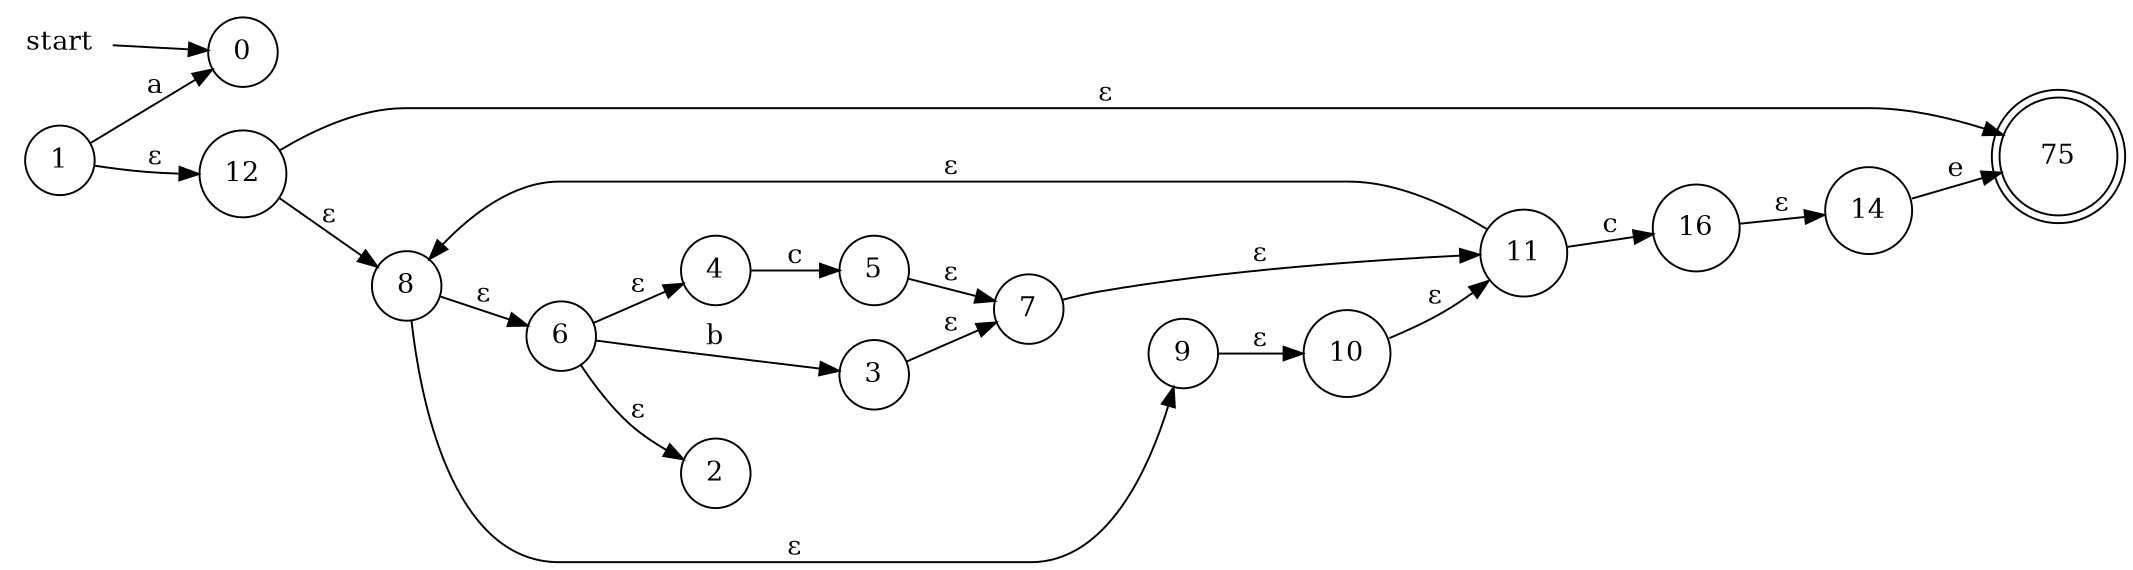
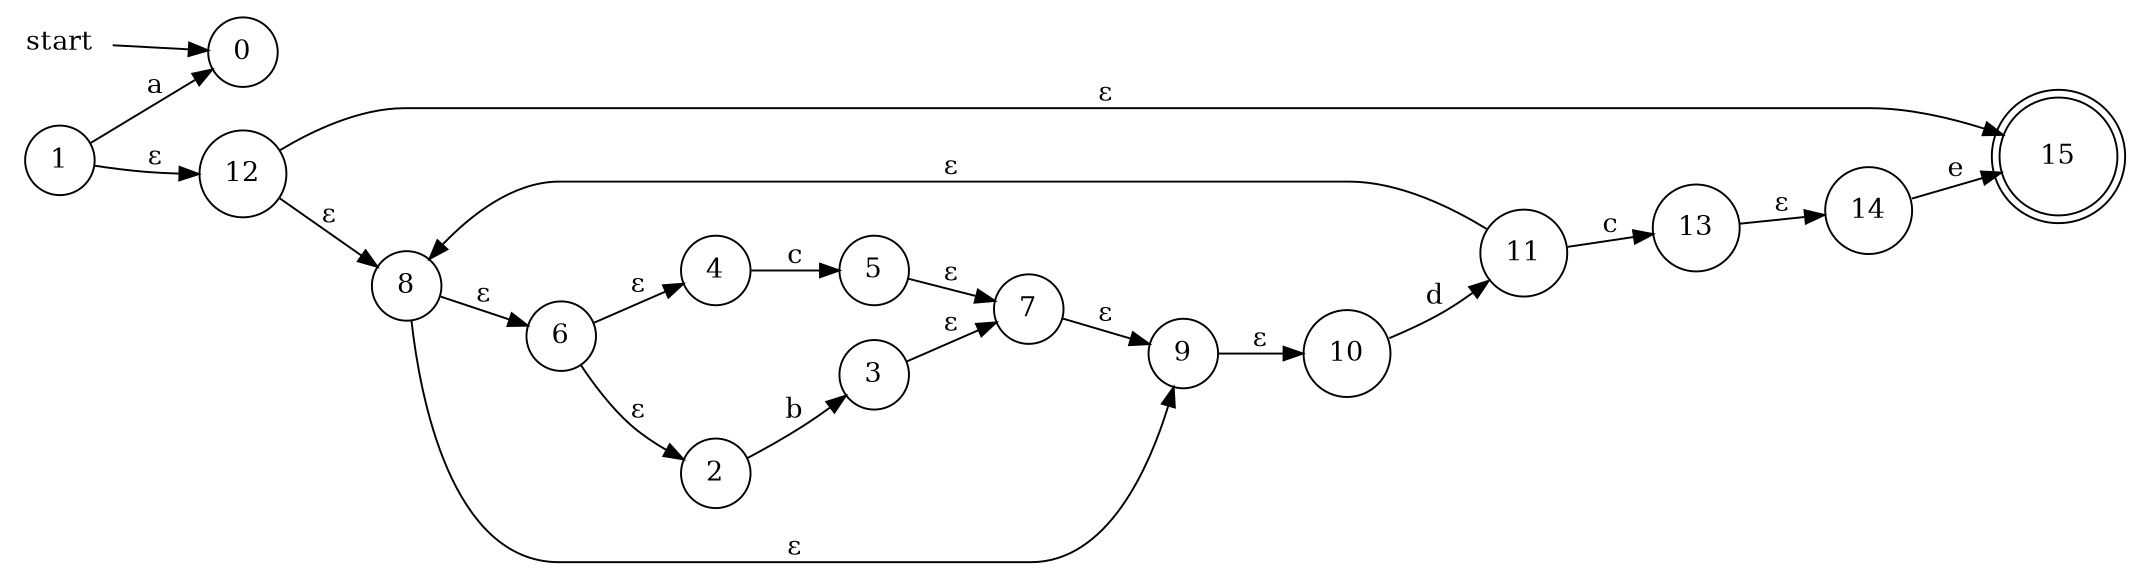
node "75": label "75" -> "15"
node "16": label "16" -> "13"
edge "7" -> "11": now "7" -> "9"
edge "10" -> "11": label "ε" -> "d"
edge "6" -> "3": now "2" -> "3"
